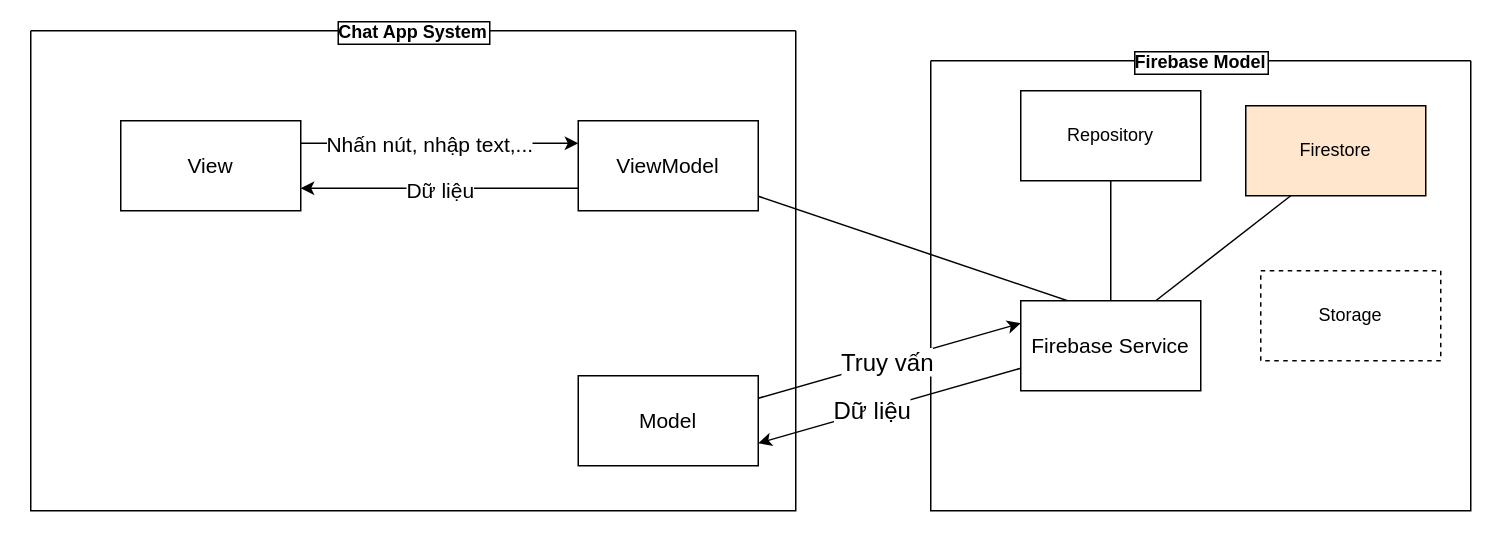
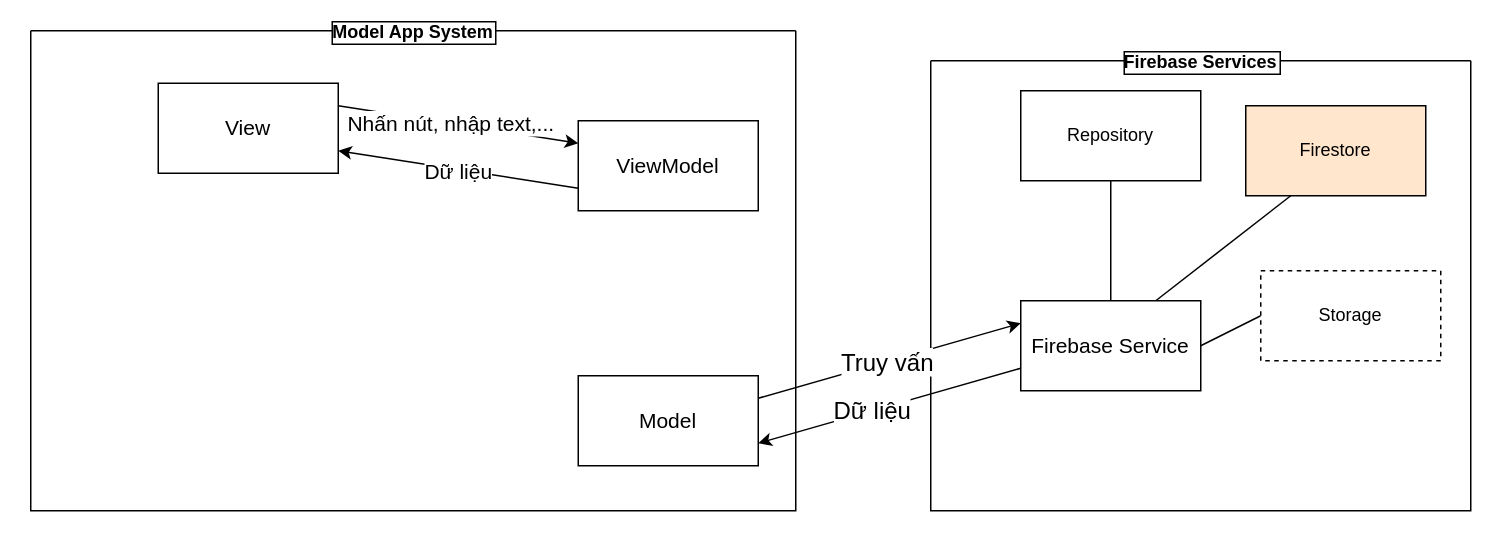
node "Chat App System": label "Chat App System" -> "Model App System"
node "Firebase Model": label "Firebase Model" -> "Firebase Services"
node "View": moved (211, 166) -> (248, 128)
edge "ViewModel" -- "Firebase Service": now "Storage" -- "Firebase Service"
